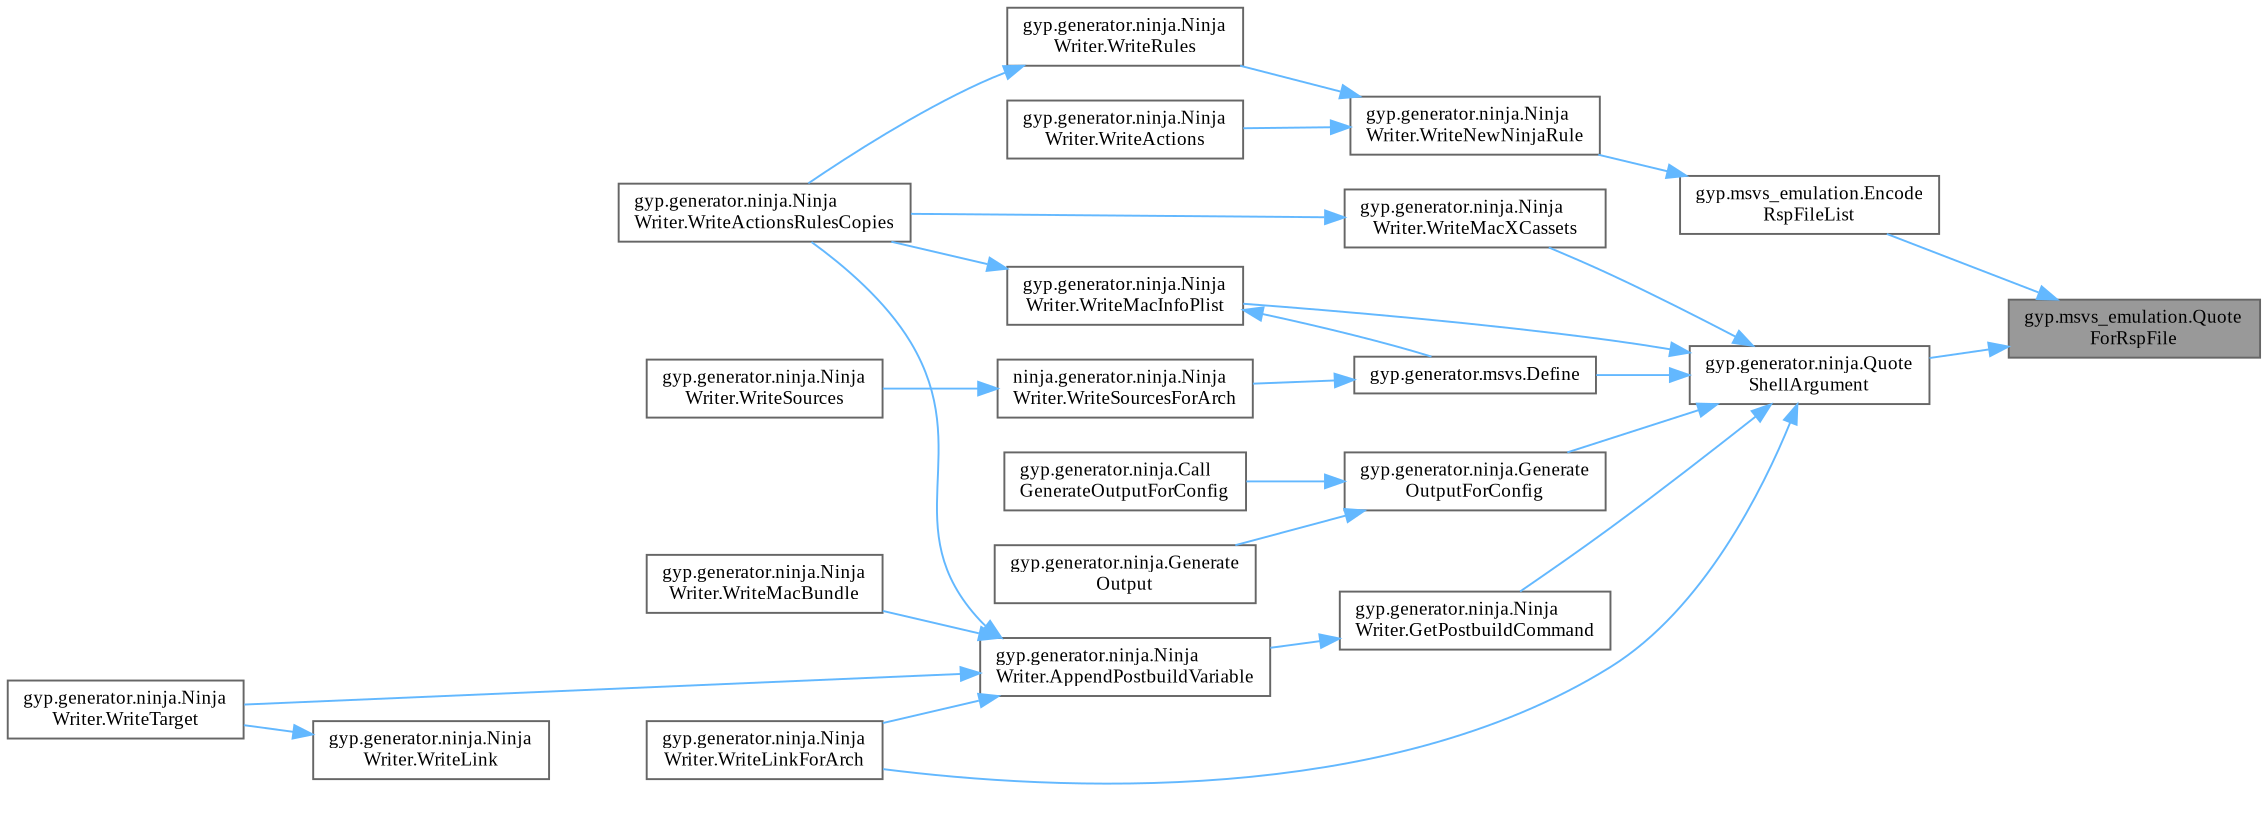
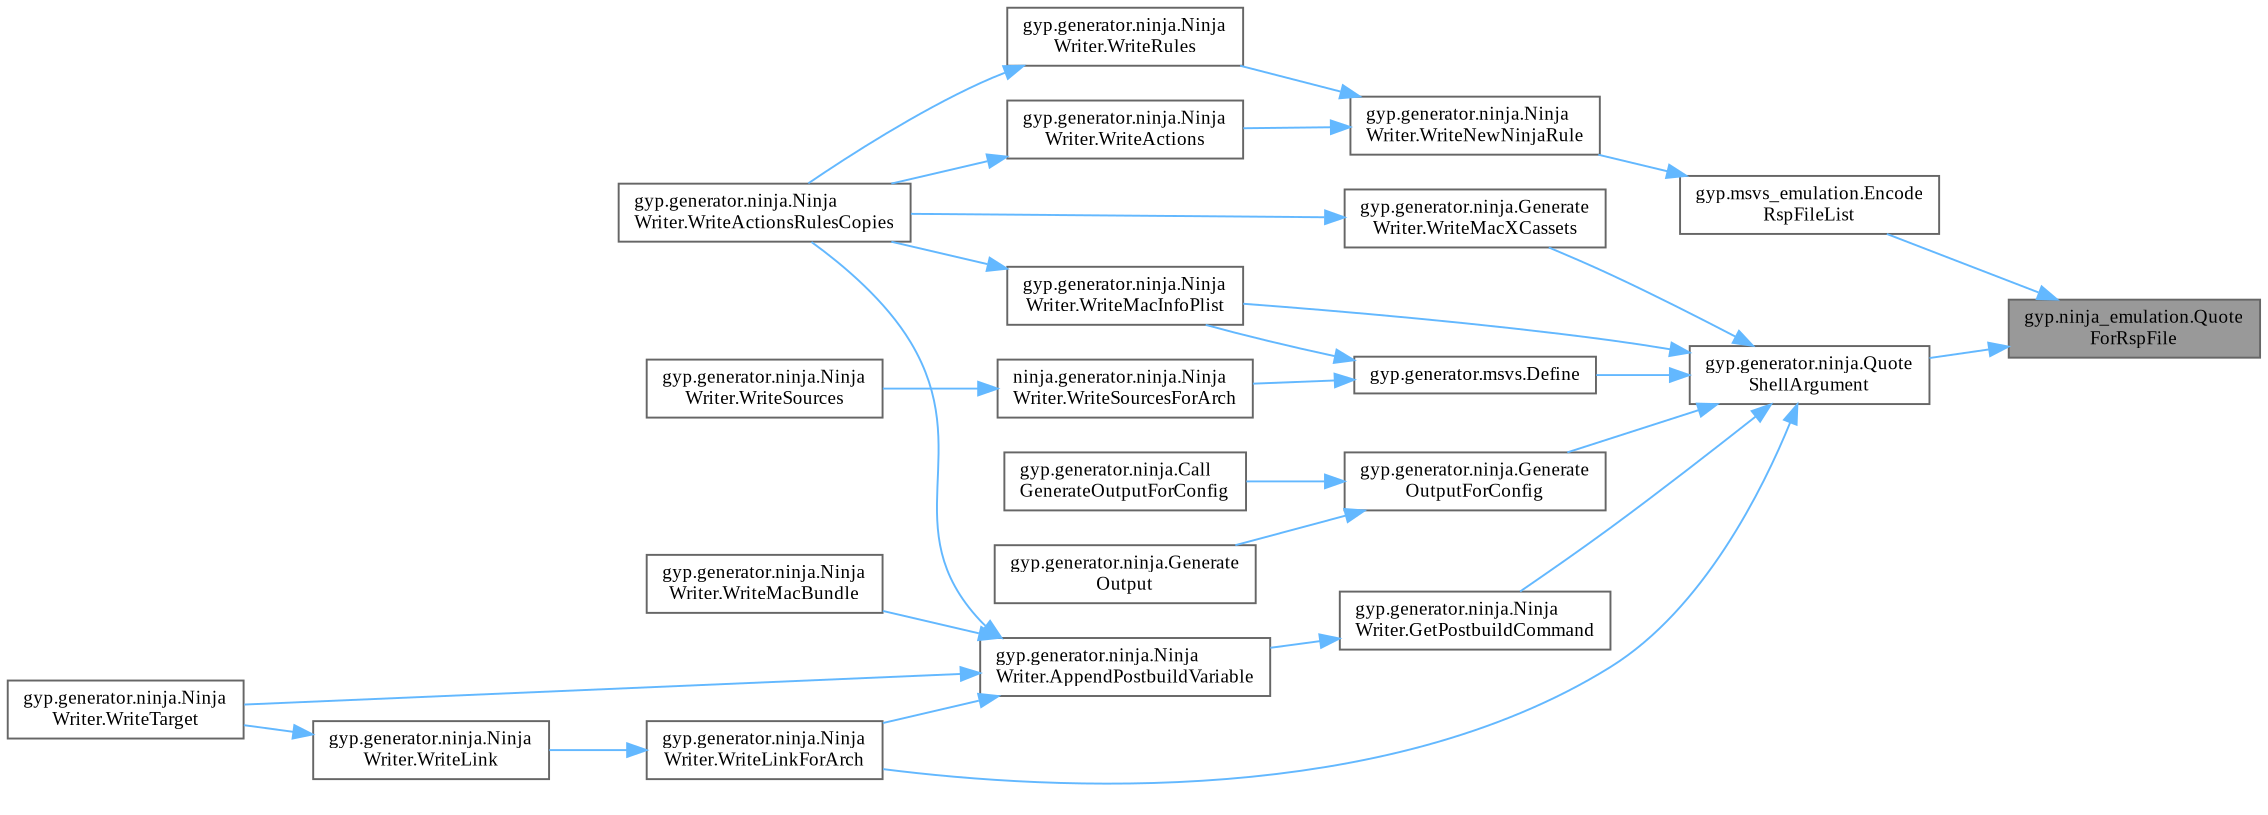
edge "gyp.generator.ninja.Ninja Writer.WriteActionsRulesCopies" -> "gyp.generator.ninja.Ninja Writer.WriteActions": added
node "gyp.generator.ninja.Ninja Writer.WriteMacXCassets": label "gyp.generator.ninja.Ninja Writer.WriteMacXCassets" -> "gyp.generator.ninja.Generate Writer.WriteMacXCassets"
node "gyp.msvs_emulation.Quote ForRspFile": label "gyp.msvs_emulation.Quote ForRspFile" -> "gyp.ninja_emulation.Quote ForRspFile"
edge "gyp.generator.msvs.Define" -> "gyp.generator.ninja.Ninja Writer.WriteMacInfoPlist": reversed
edge "gyp.generator.ninja.Ninja Writer.WriteLink" -> "gyp.generator.ninja.Ninja Writer.WriteLinkForArch": added
